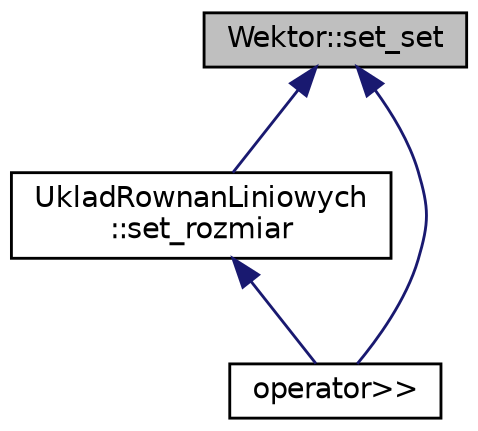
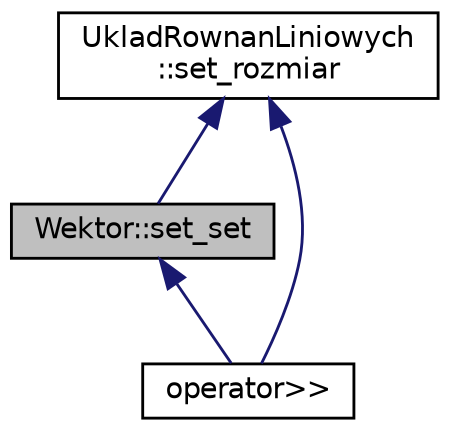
edge "UkladRownanLiniowych ::set_rozmiar" -> "Wektor::set_set": reversed
